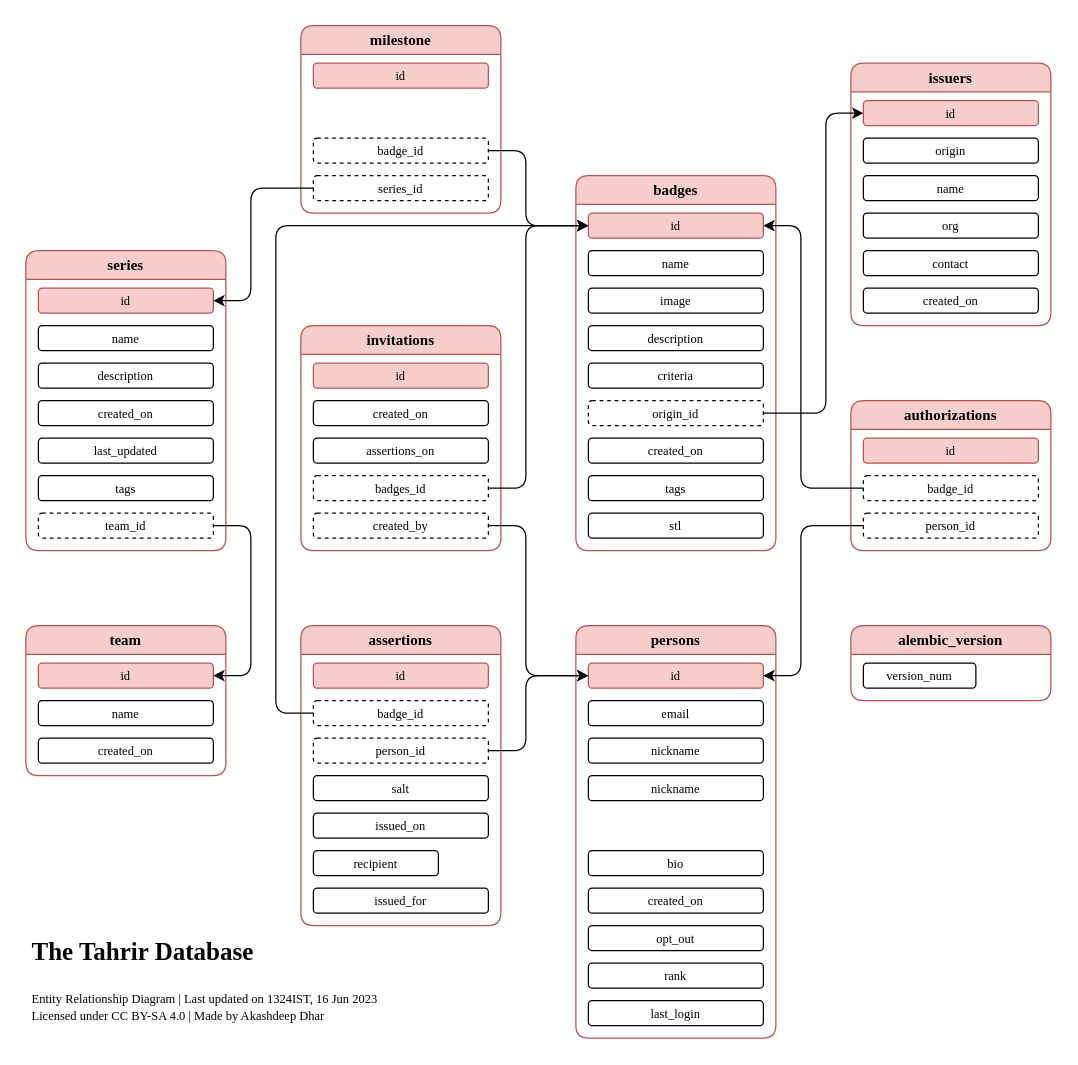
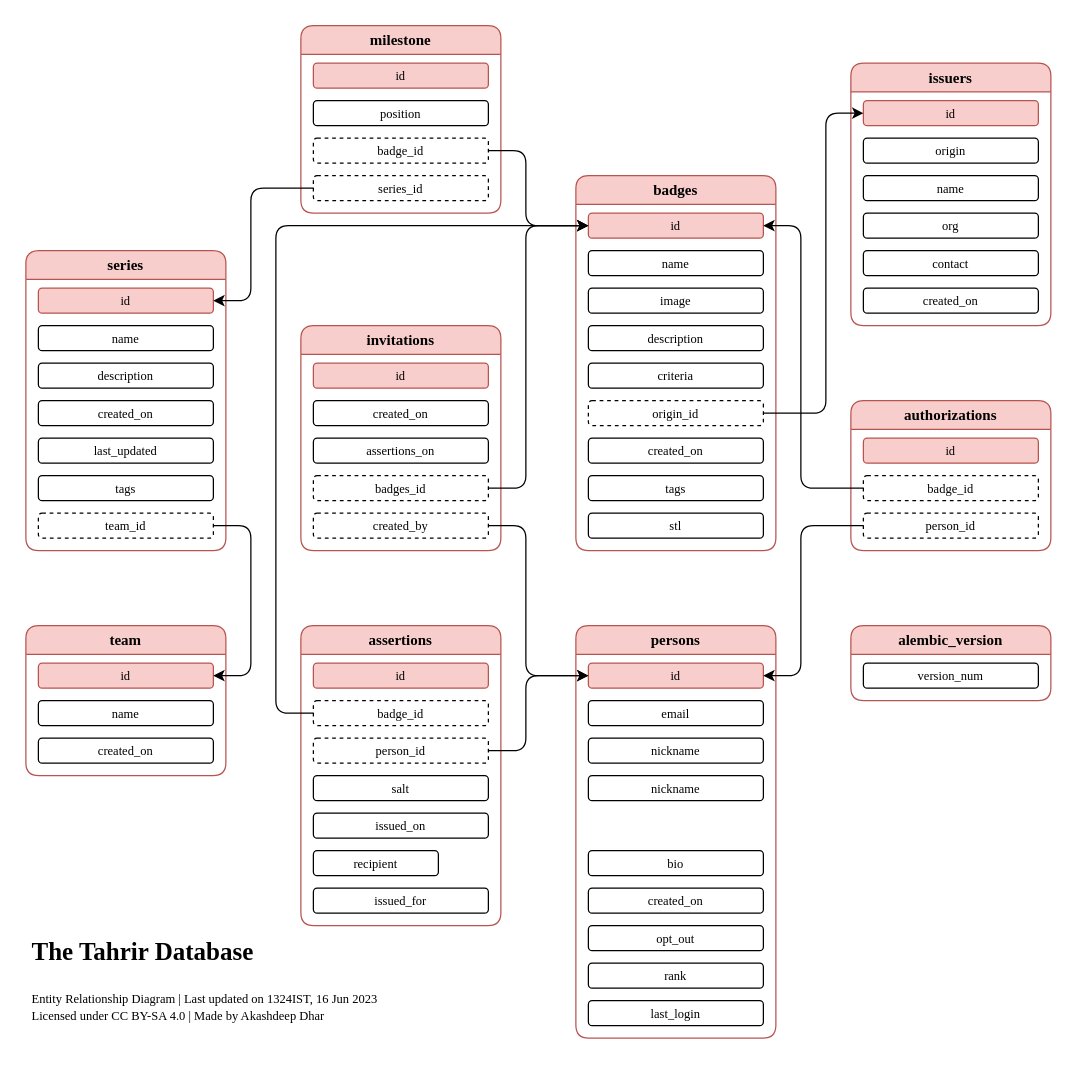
node "position": added
node "version_num": size 113x25 -> 175x25
